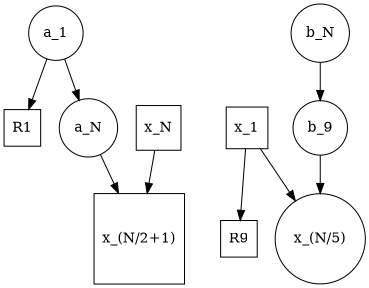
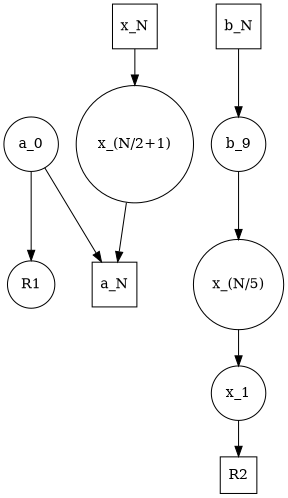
node "a_1": label "a_1" -> "a_0"
node "b_N": shape circle -> square
node "R1": shape square -> circle
node "a_N": shape circle -> square
node "x_1": shape square -> circle
edge "a_N" -> "x_(N/2+1)": reversed
edge "x_1" -> "x_(N/5)": reversed
node "x_(N/2+1)": shape square -> circle
node "R9": label "R9" -> "R2"
